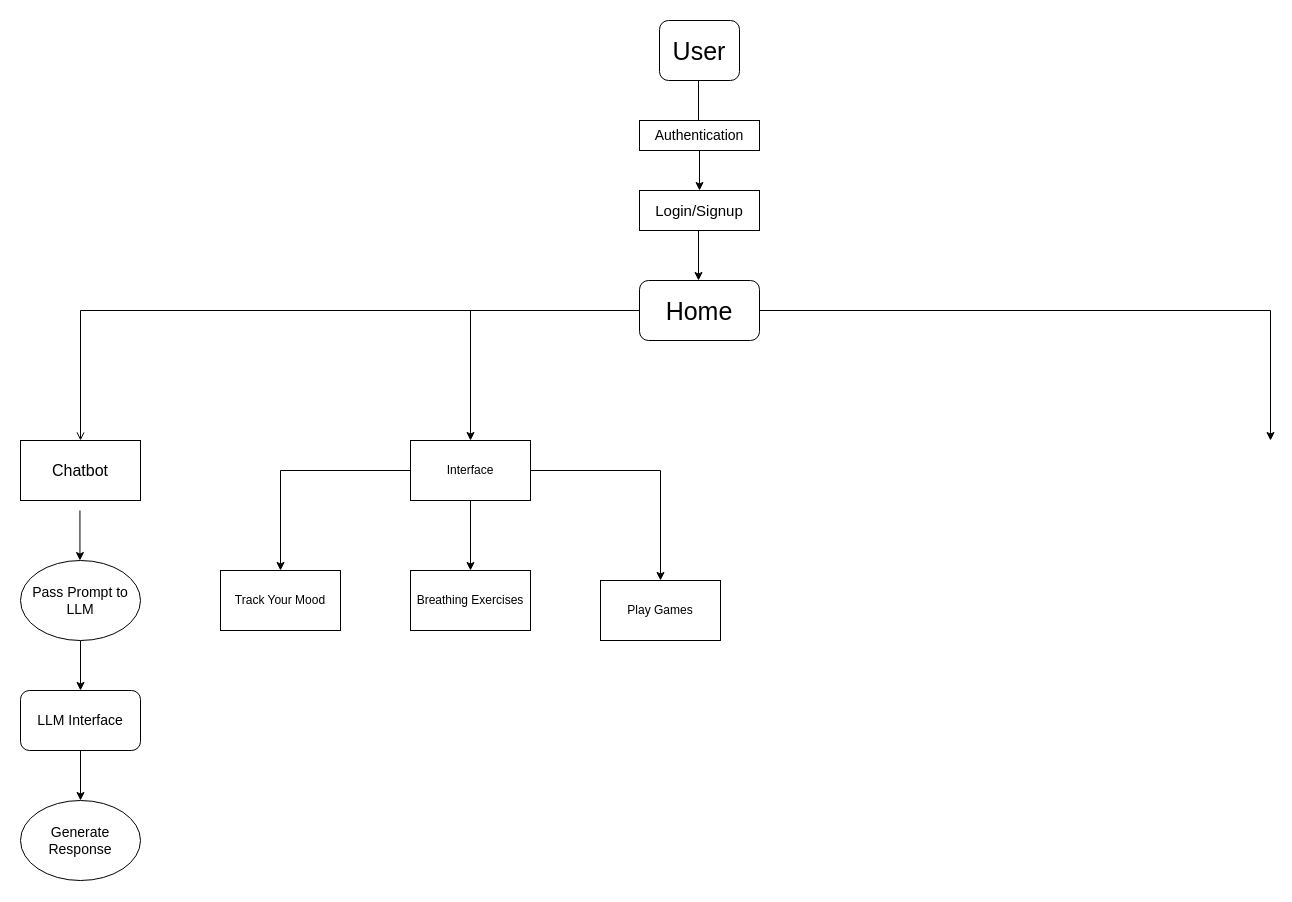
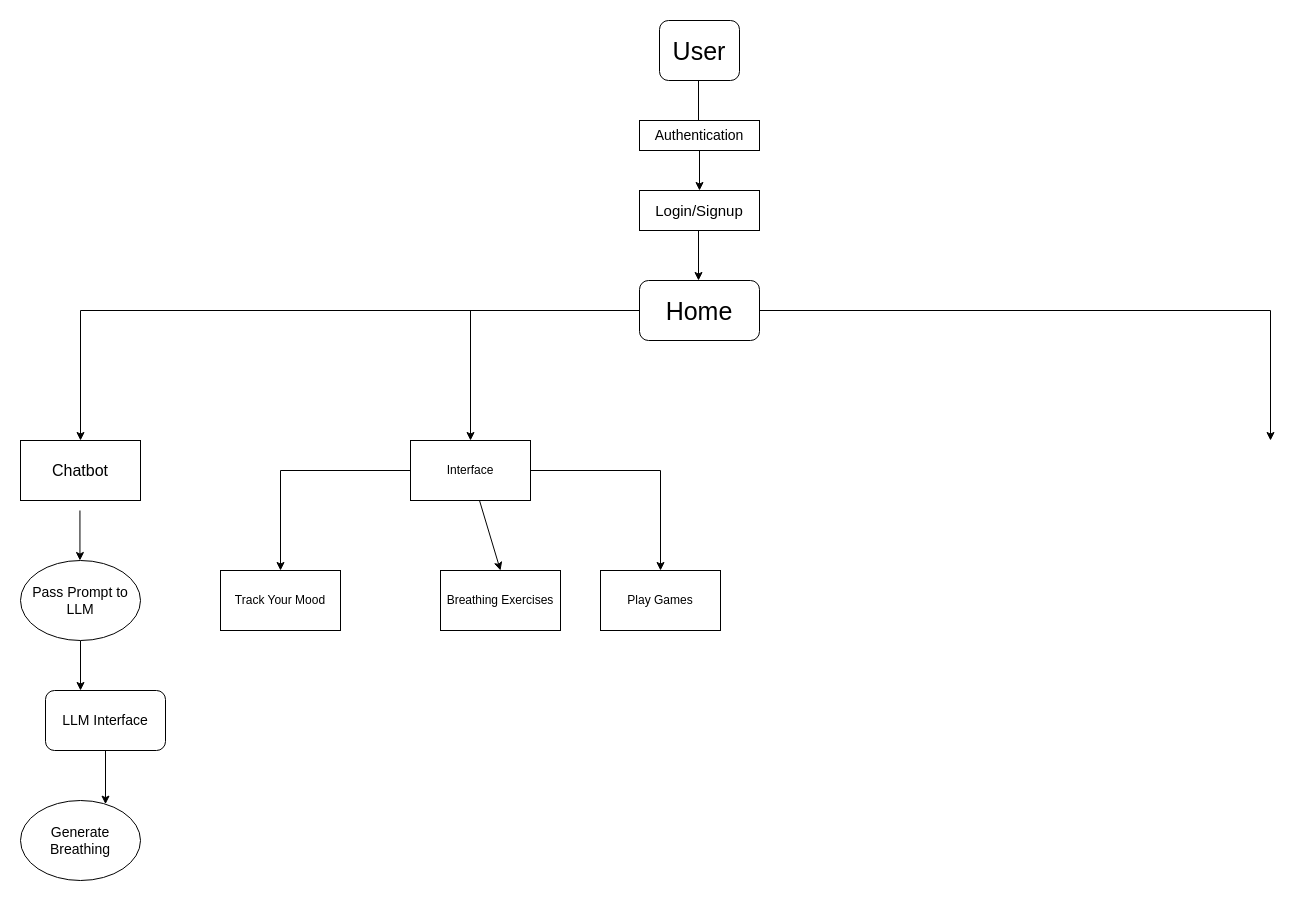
edge "Home" -> "Chatbot": arrowhead open -> classic
node "Breathing Exercises": moved (471, 601) -> (501, 601)
node "Play Games": moved (661, 611) -> (661, 601)
node "LLM Interface": moved (81, 721) -> (106, 721)
node "Generate Response": label "Generate Response" -> "Generate Breathing"
